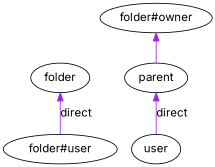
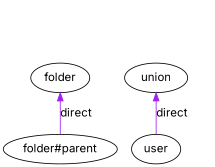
node "folder#owner": removed
node "parent": label "parent" -> "union"
node "folder#user": label "folder#user" -> "folder#parent"
